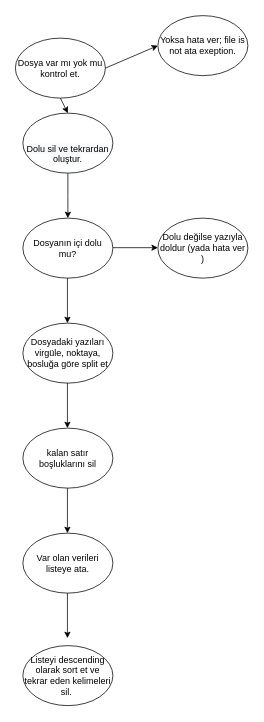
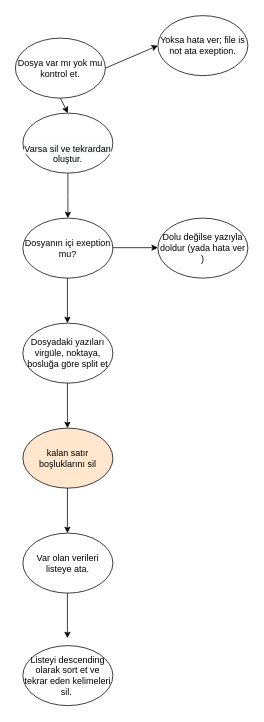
node "Dolu sil ve tekrardan oluştur.": label "Dolu sil ve tekrardan oluştur." -> "Varsa sil ve tekrardan oluştur."
node "Dosyanın içi dolu mu?": label "Dosyanın içi dolu mu?" -> "Dosyanın içi exeption mu?"
node "kalan satır boşluklarını sil": fillcolor #ffffff -> #ffe6cc
